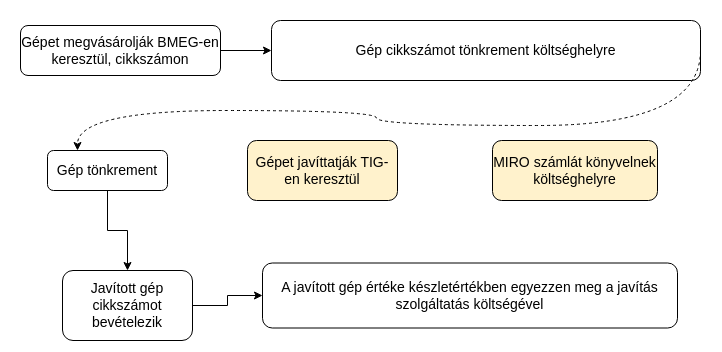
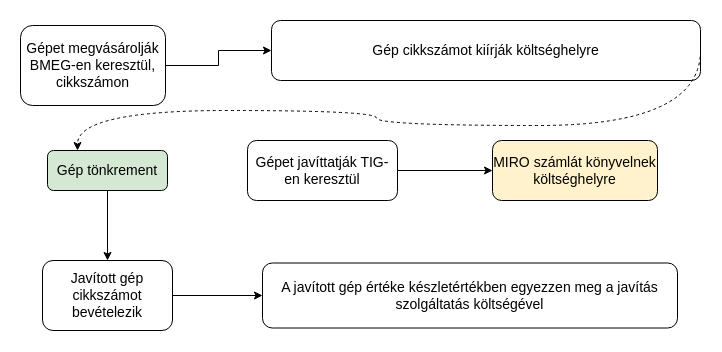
node "Gépet megvásárolják BMEG-en keresztül, cikkszámon": size 200x50 -> 145x80
node "Gép cikkszámot tönkrement költséghelyre": label "Gép cikkszámot tönkrement költséghelyre" -> "Gép cikkszámot kiírják költséghelyre"
node "Gép tönkrement": fillcolor #ffffff -> #d5e8d4
node "Gépet javíttatják TIG-en keresztül": fillcolor #fff2cc -> #ffffff
edge "Gépet javíttatják TIG-en keresztül" -> "MIRO számlát könyvelnek költséghelyre": added
node "Javított gép cikkszámot bevételezik": moved (128, 306) -> (108, 296)
